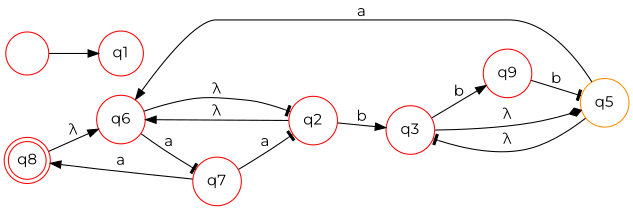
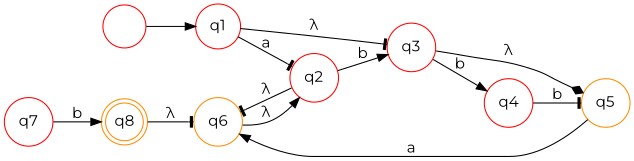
node "q9": label "q9" -> "q4"
edge "q6" -> "q2": arrowhead tee -> normal
node "q6": color red -> darkorange
edge "q2" -> "q6": arrowhead normal -> tee
edge "q8" -> "q6": arrowhead normal -> tee
edge "q6" -> "q7": removed, label "a"
edge "q5" -> "q3": now "q1" -> "q3"
edge "q7" -> "q2": now "q1" -> "q2"
node "q8": color red -> darkorange
edge "q7" -> "q8": label "a" -> "b"
